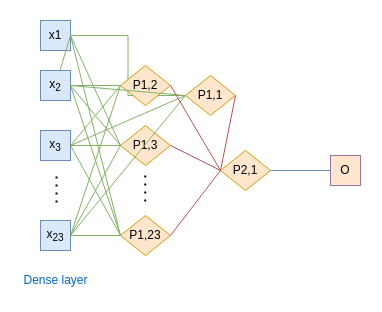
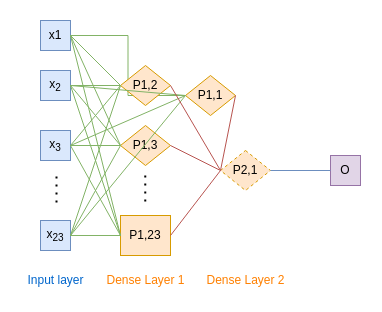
edge "x1" -- "x2": now "x1" -- "P1,2"
node "P2,1": style solid -> dashed
node "O": fillcolor #ffe6cc -> #e1d5e7
node "P1,23": shape diamond -> rectangle
node "Dense layer": label "Dense layer" -> "Input layer"
node "Dense Layer 1": added
node "Dense Layer 2": added
